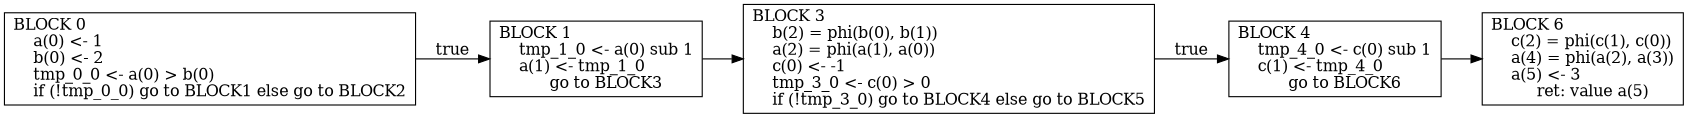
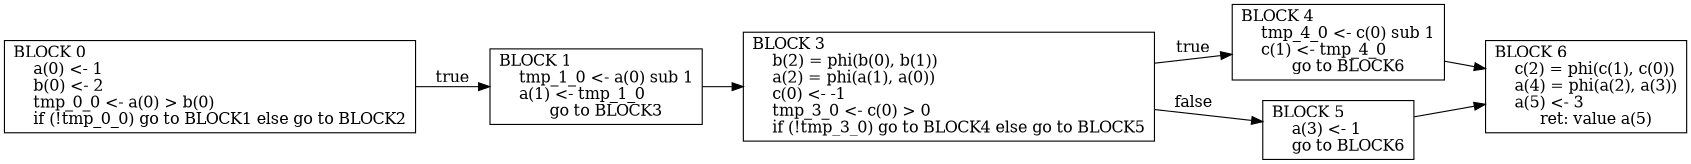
node "BLOCK 5 a(3) <- 1 go to BLOCK6": added
